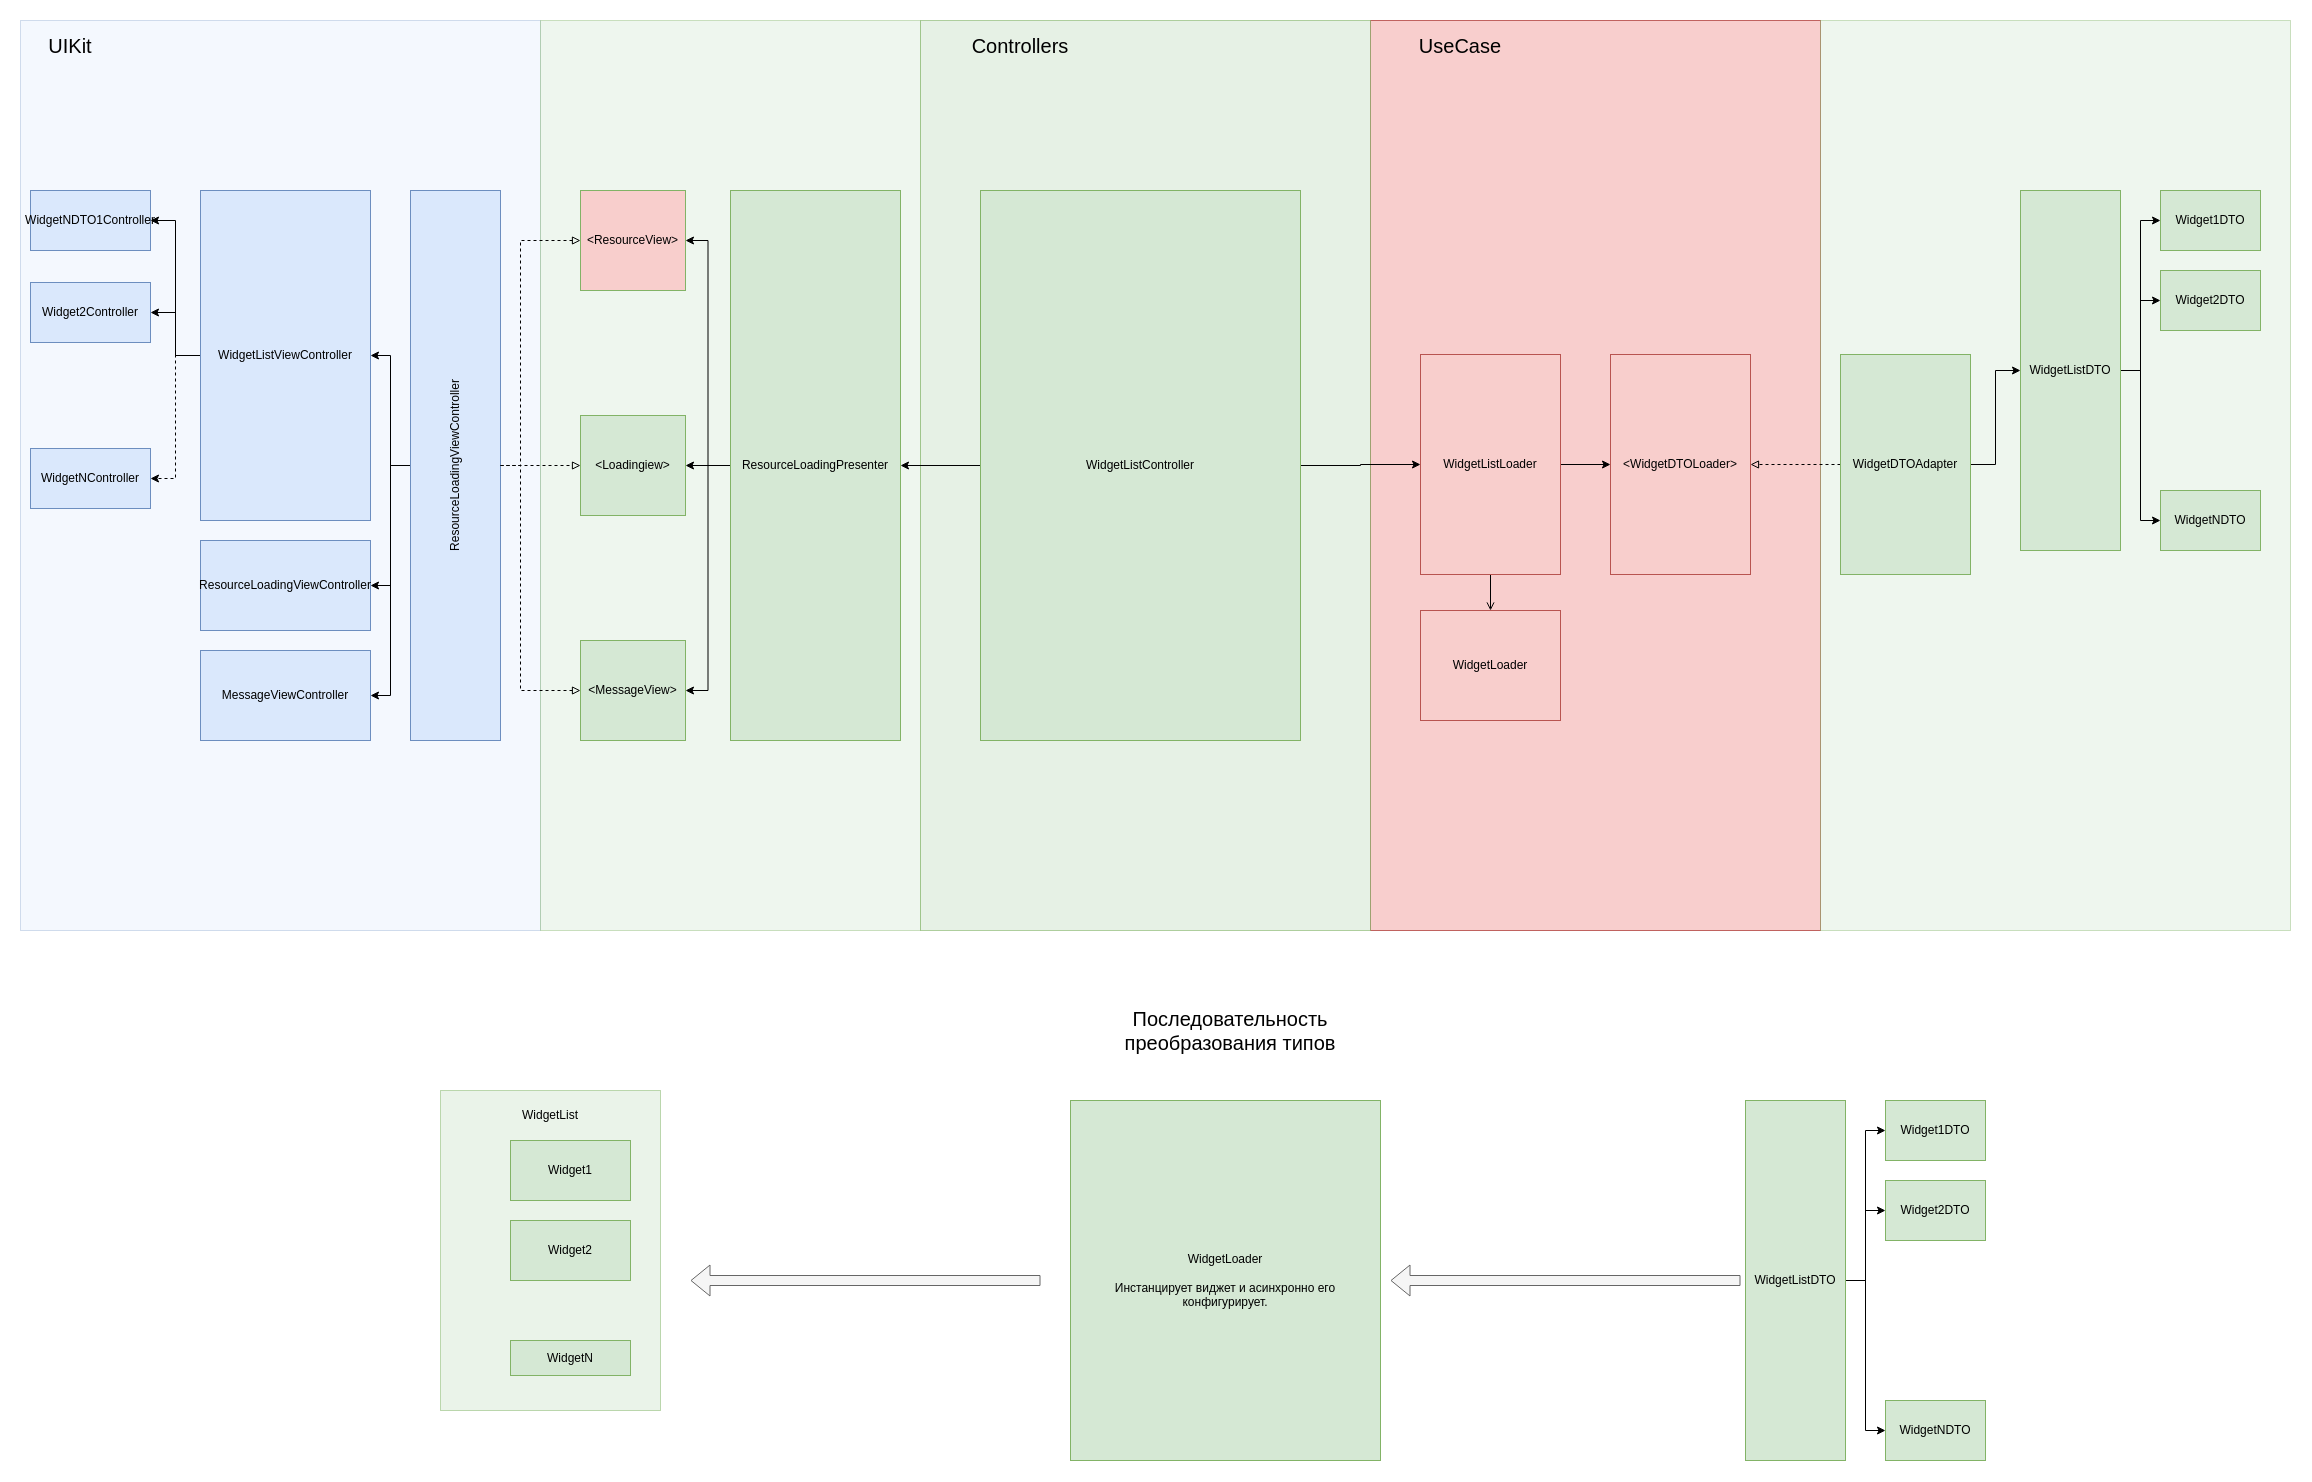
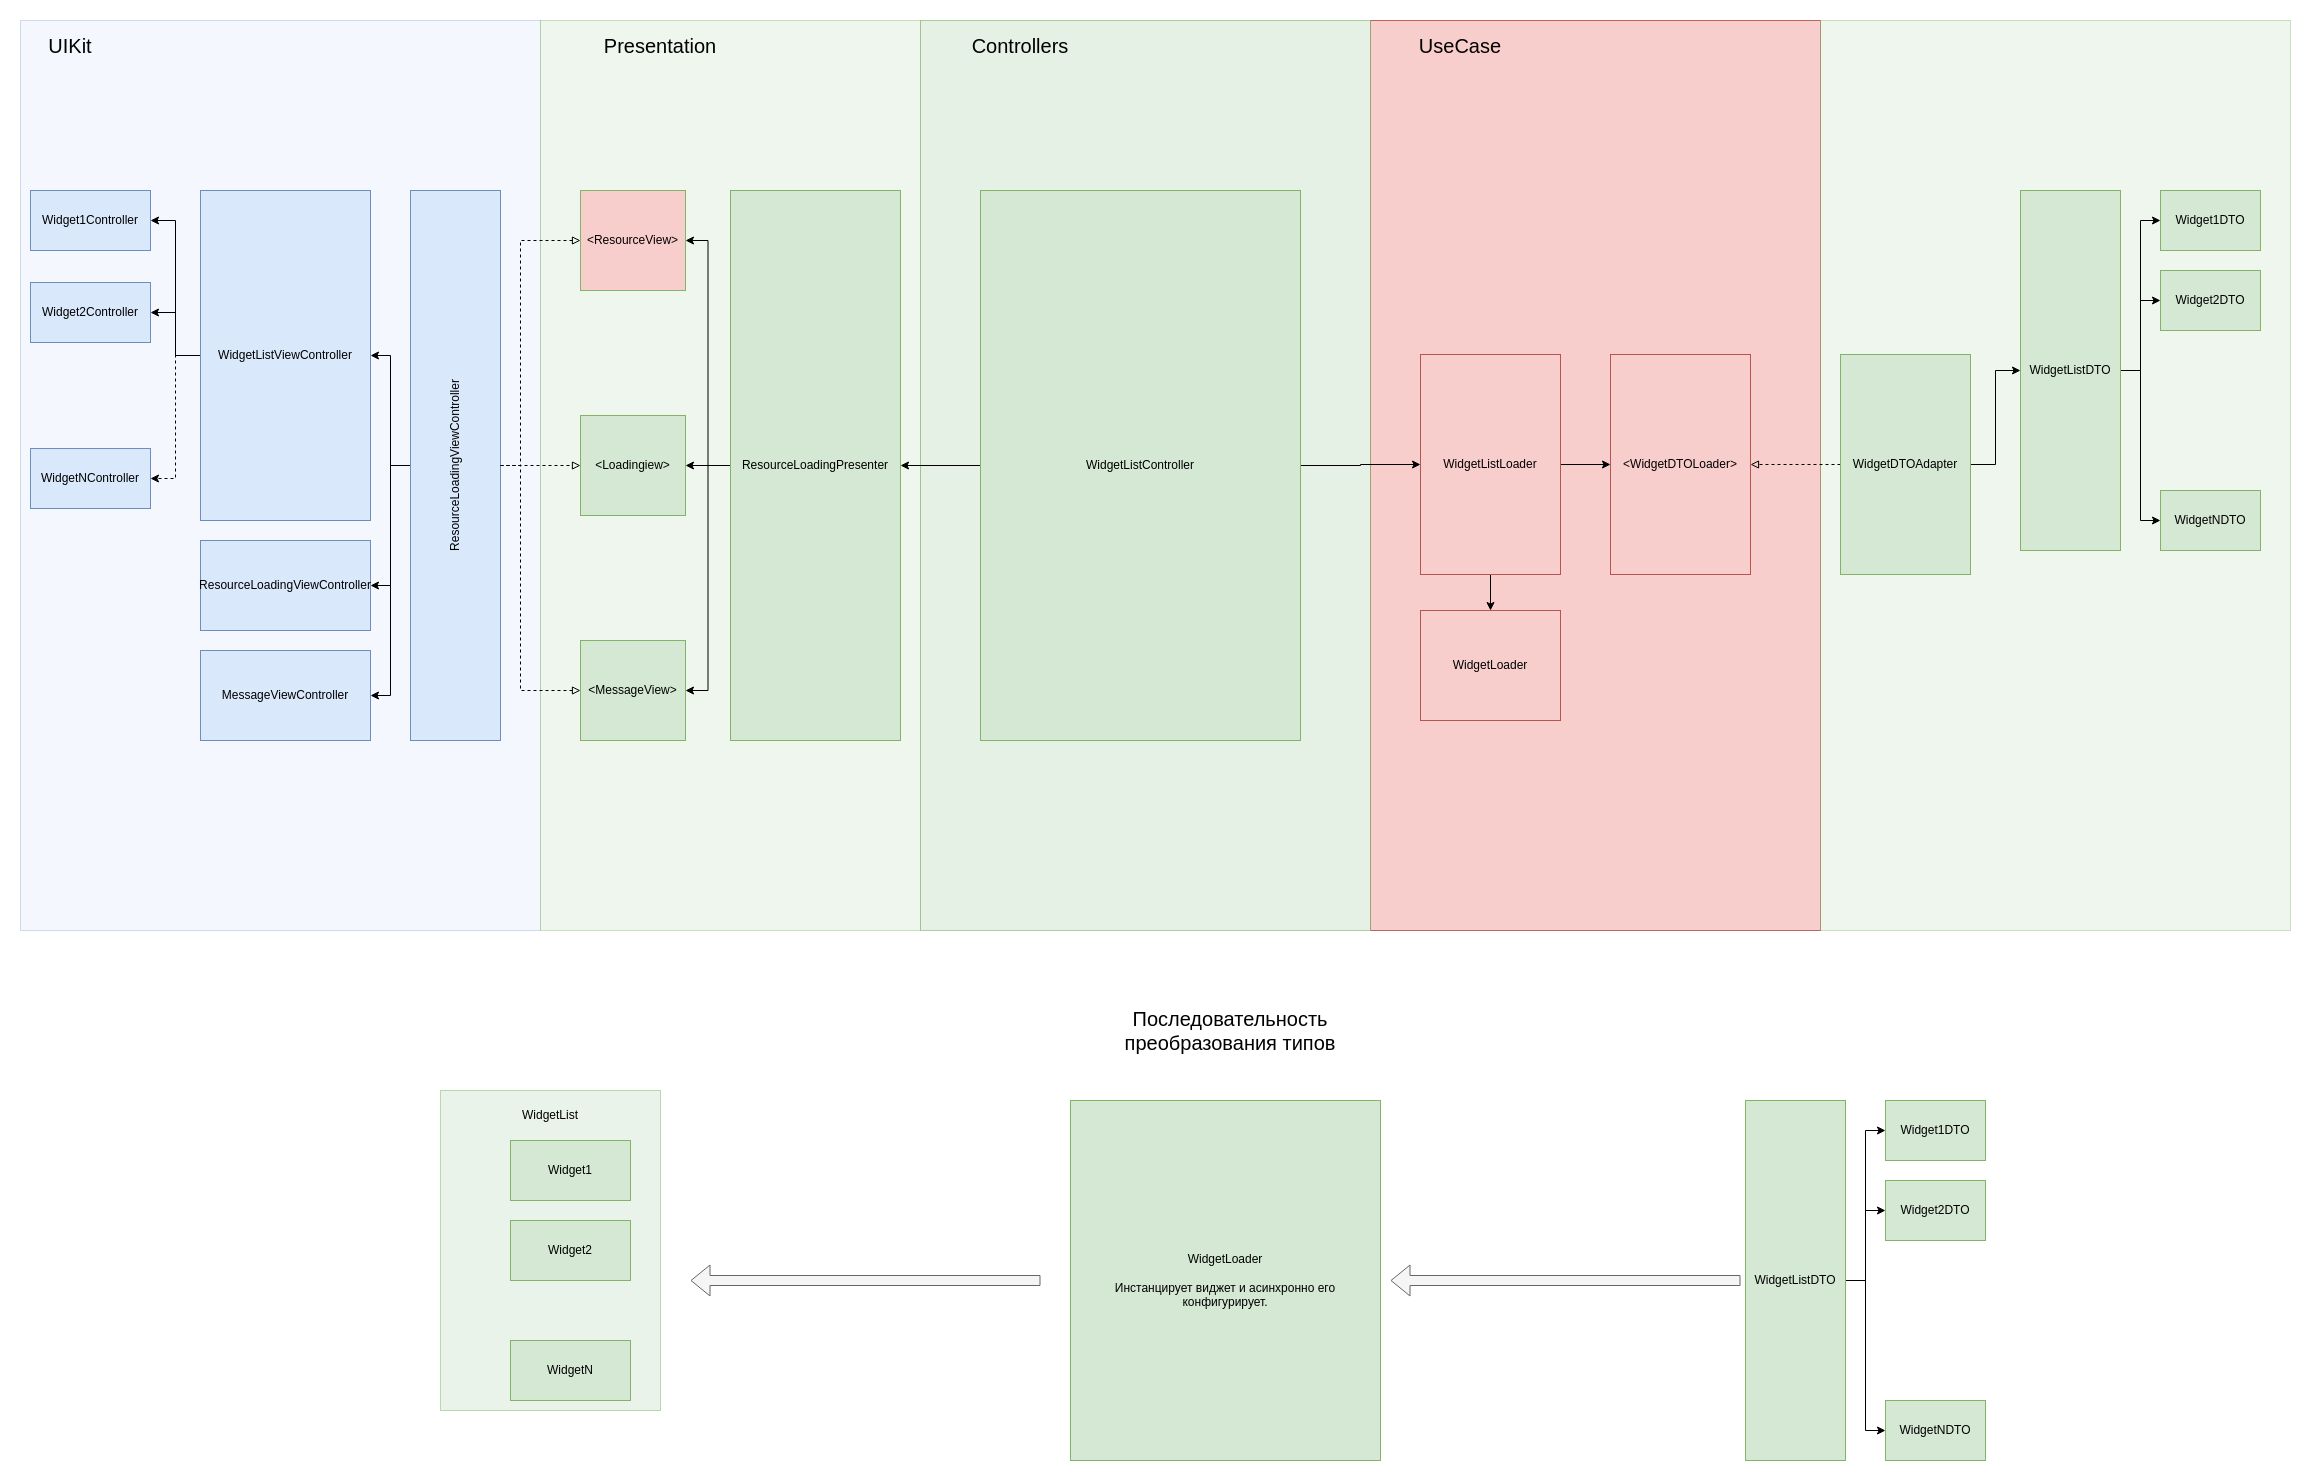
node "Presentation": added
node "WidgetNDTO1Controller": label "WidgetNDTO1Controller" -> "Widget1Controller"
edge "WidgetListLoader" -> "WidgetLoader": arrowhead open -> classic
node "WidgetN": size 120x35 -> 120x60
